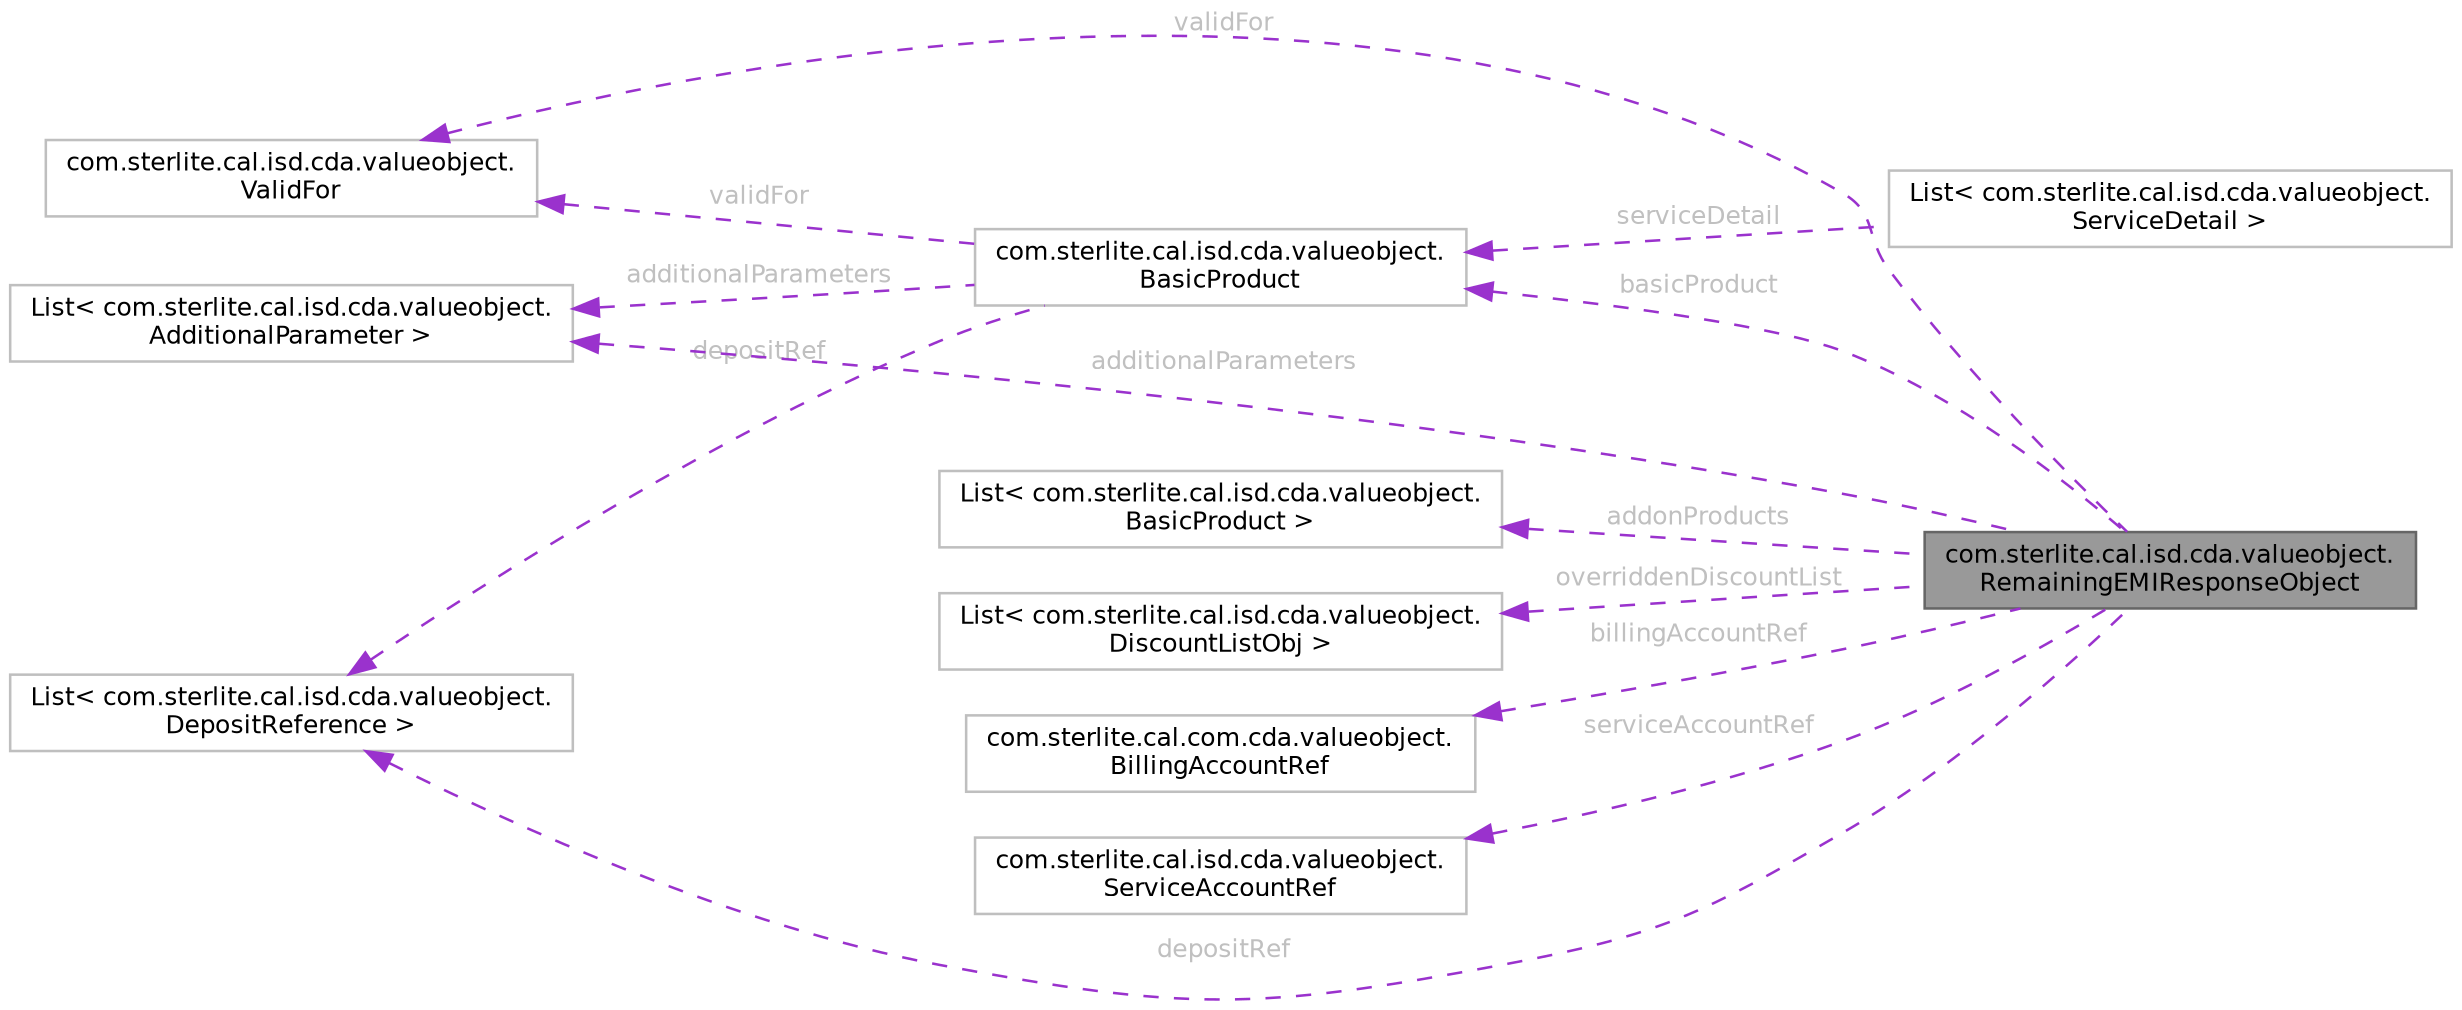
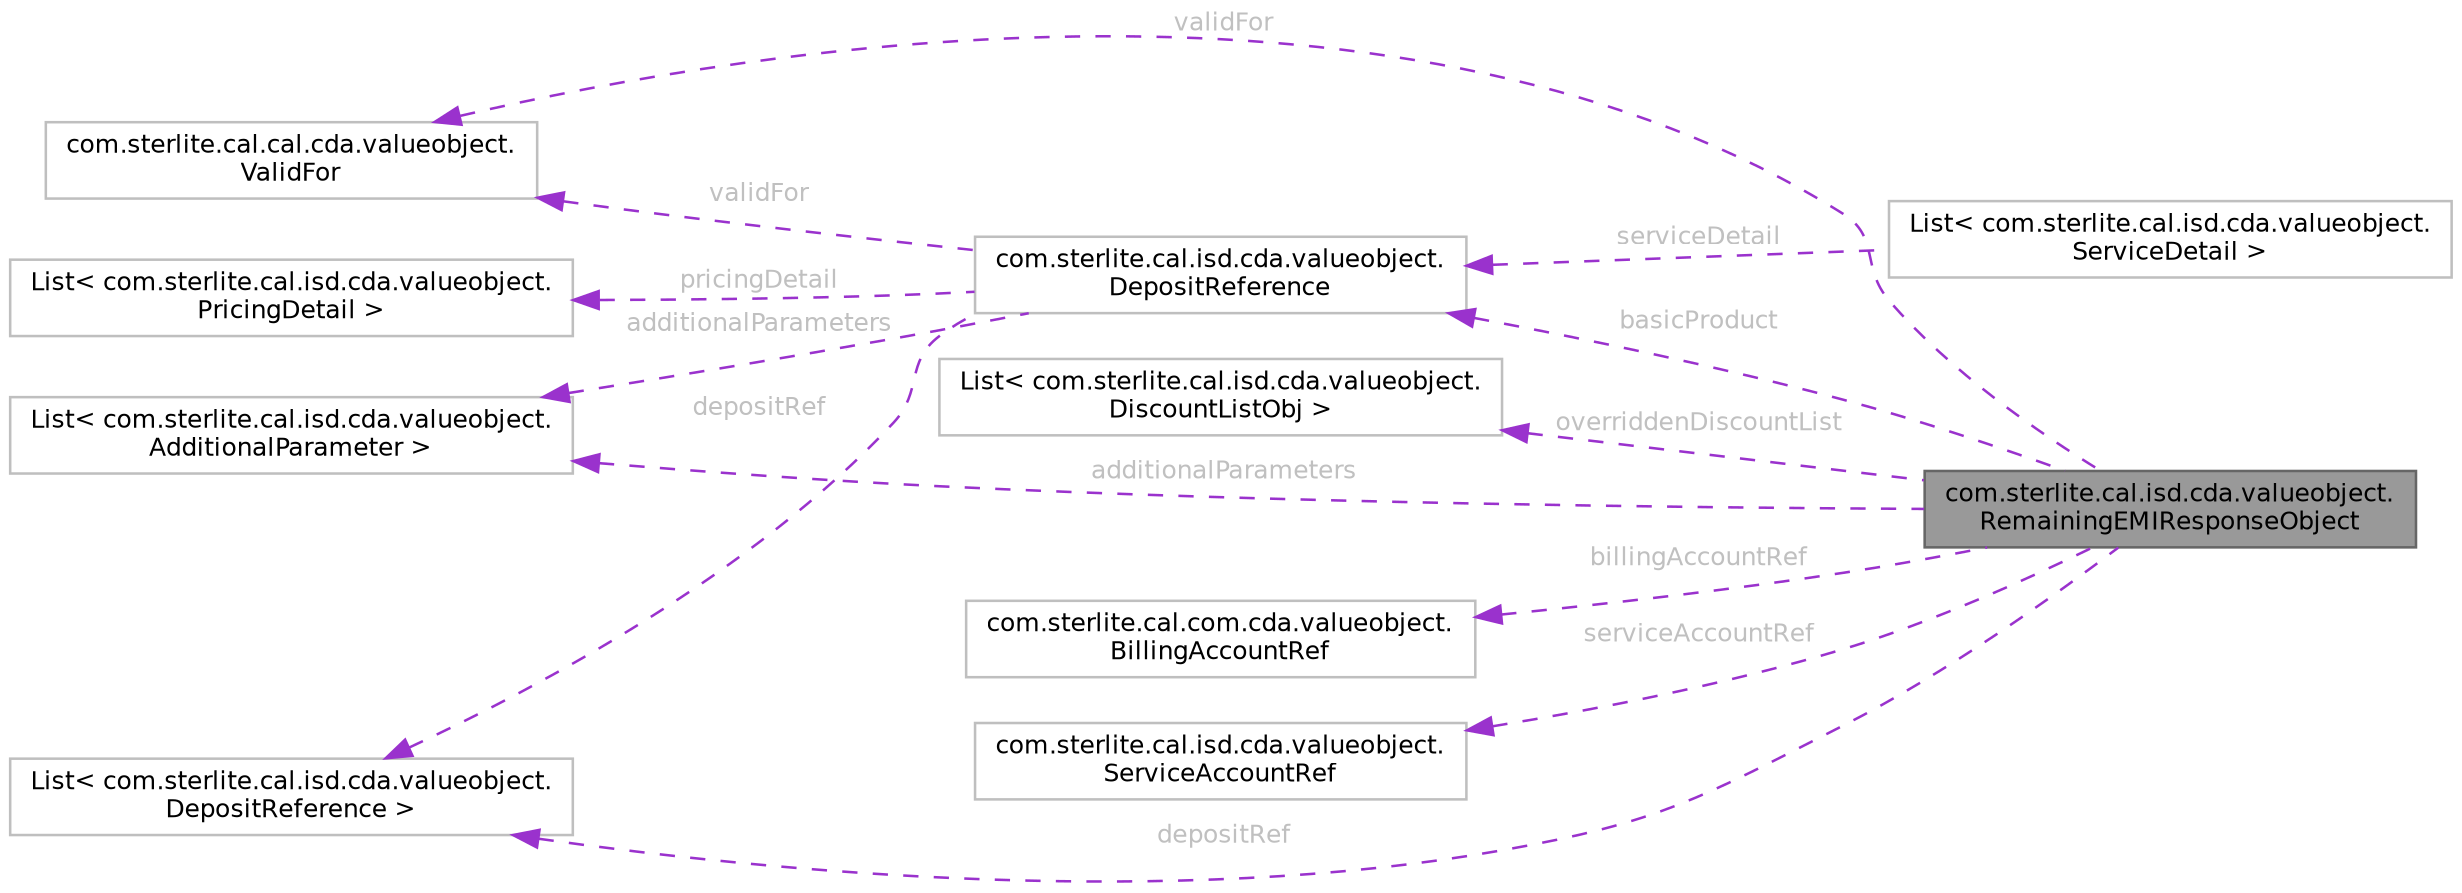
node "com.sterlite.cal.isd.cda.valueobject. ValidFor": label "com.sterlite.cal.isd.cda.valueobject. ValidFor" -> "com.sterlite.cal.cal.cda.valueobject. ValidFor"
node "com.sterlite.cal.isd.cda.valueobject. BasicProduct": label "com.sterlite.cal.isd.cda.valueobject. BasicProduct" -> "com.sterlite.cal.isd.cda.valueobject. DepositReference"
node "List< com.sterlite.cal.isd.cda.valueobject. PricingDetail >": added
node "List< com.sterlite.cal.isd.cda.valueobject. BasicProduct >": removed
